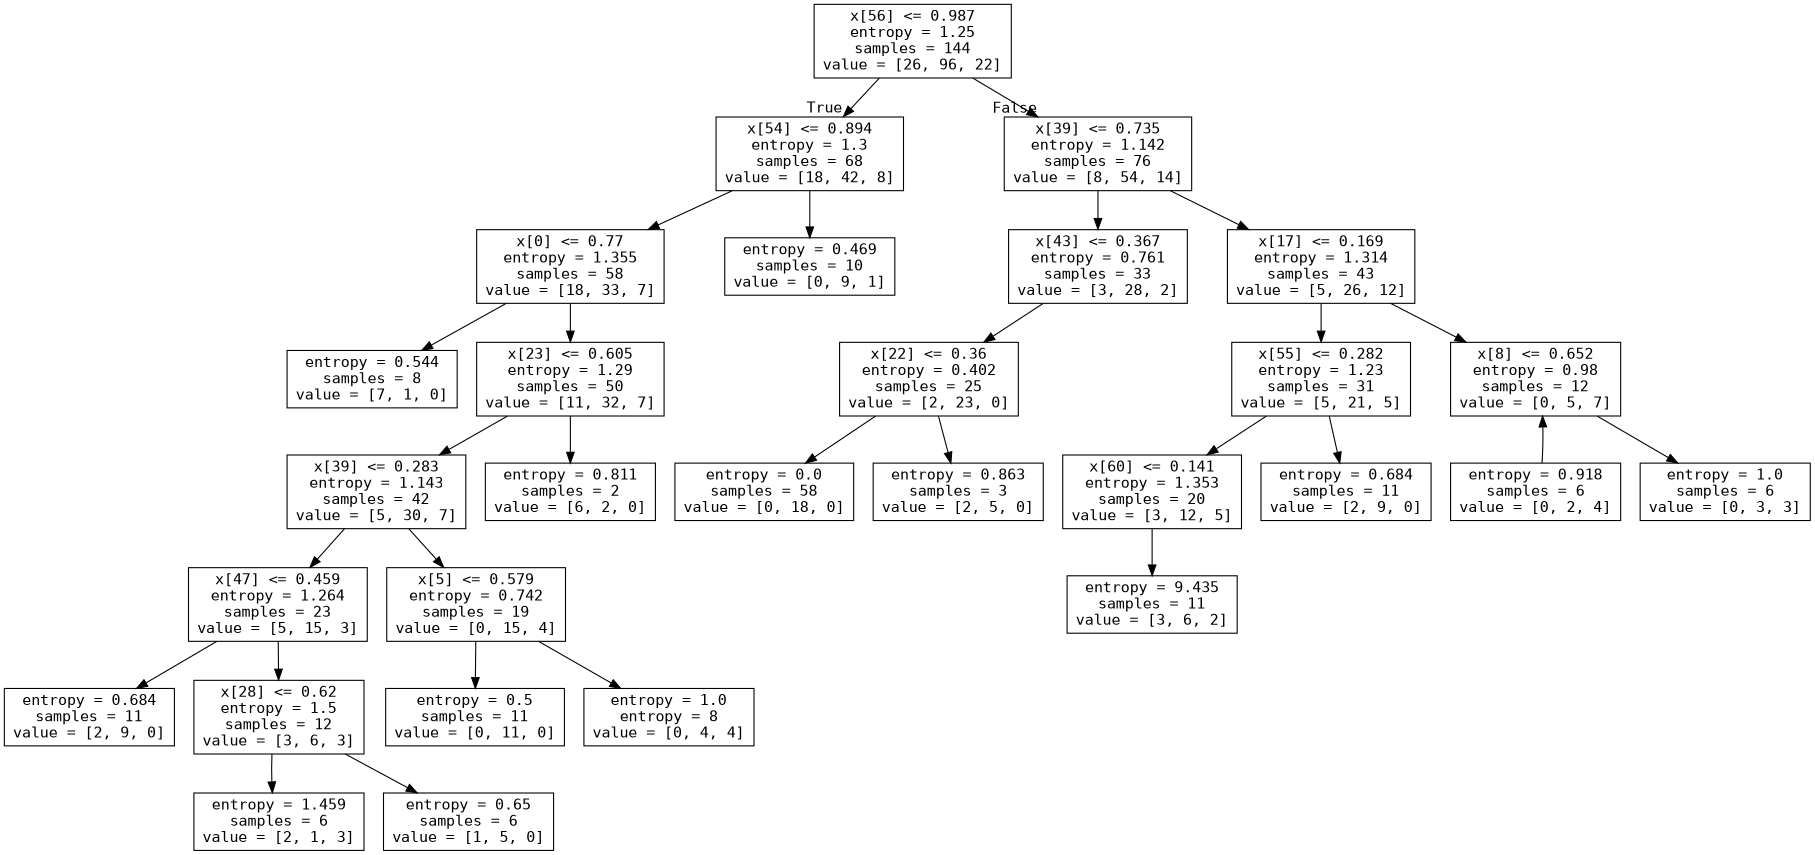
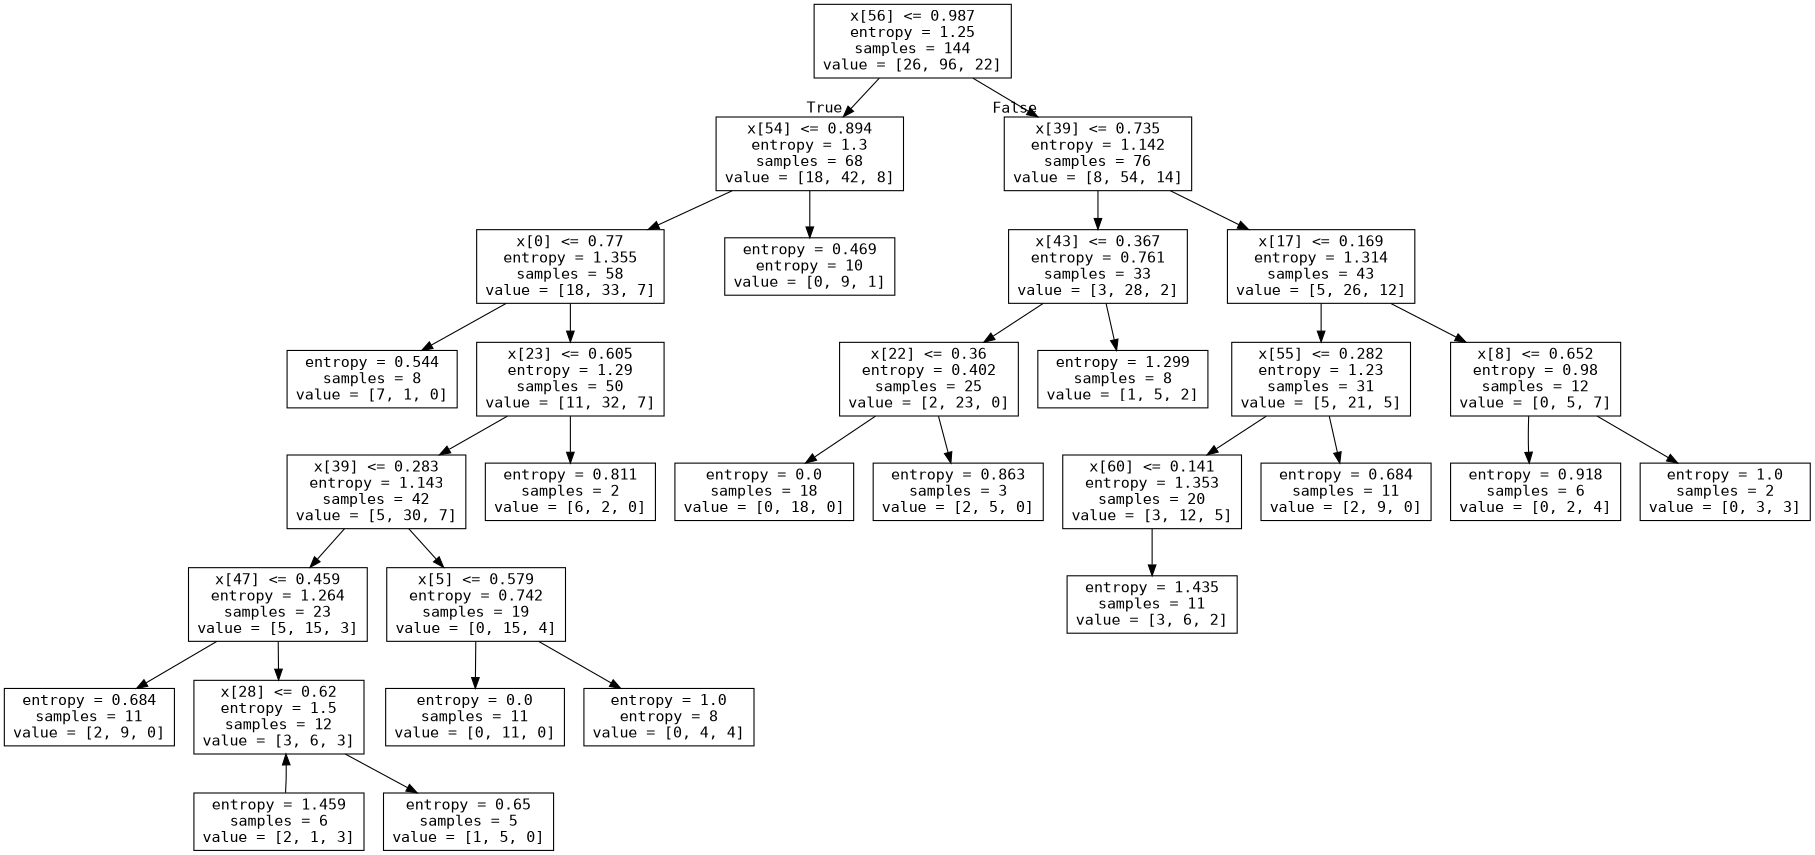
node "entropy = 0.469 samples = 10 value = [0, 9, 1]": label "entropy = 0.469 samples = 10 value = [0, 9, 1]" -> "entropy = 0.469 entropy = 10 value = [0, 9, 1]"
node "entropy = 1.299 samples = 8 value = [1, 5, 2]": added
edge "entropy = 0.918 samples = 6 value = [0, 2, 4]" -> "x[8] <= 0.652 entropy = 0.98 samples = 12 value = [0, 5, 7]": reversed
node "entropy = 0.0 samples = 58 value = [0, 18, 0]": label "entropy = 0.0 samples = 58 value = [0, 18, 0]" -> "entropy = 0.0 samples = 18 value = [0, 18, 0]"
node "entropy = 1.0 samples = 6 value = [0, 3, 3]": label "entropy = 1.0 samples = 6 value = [0, 3, 3]" -> "entropy = 1.0 samples = 2 value = [0, 3, 3]"
node "entropy = 9.435 samples = 11 value = [3, 6, 2]": label "entropy = 9.435 samples = 11 value = [3, 6, 2]" -> "entropy = 1.435 samples = 11 value = [3, 6, 2]"
node "entropy = 0.5 samples = 11 value = [0, 11, 0]": label "entropy = 0.5 samples = 11 value = [0, 11, 0]" -> "entropy = 0.0 samples = 11 value = [0, 11, 0]"
edge "x[28] <= 0.62 entropy = 1.5 samples = 12 value = [3, 6, 3]" -> "entropy = 1.459 samples = 6 value = [2, 1, 3]": reversed
node "entropy = 0.65 samples = 6 value = [1, 5, 0]": label "entropy = 0.65 samples = 6 value = [1, 5, 0]" -> "entropy = 0.65 samples = 5 value = [1, 5, 0]"
